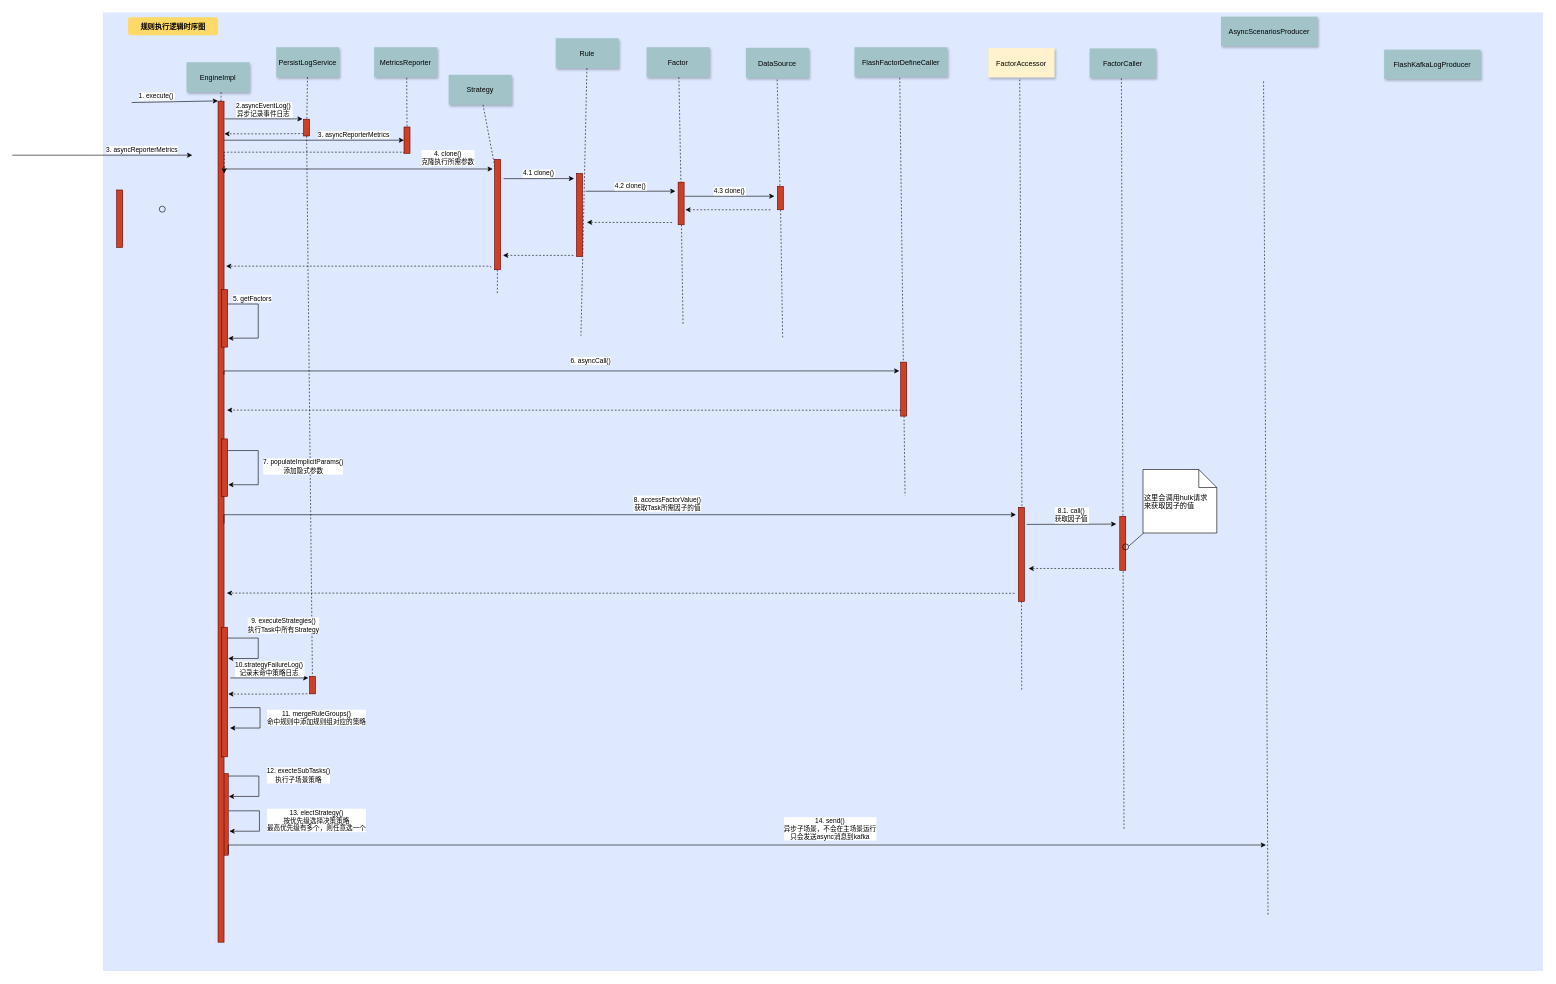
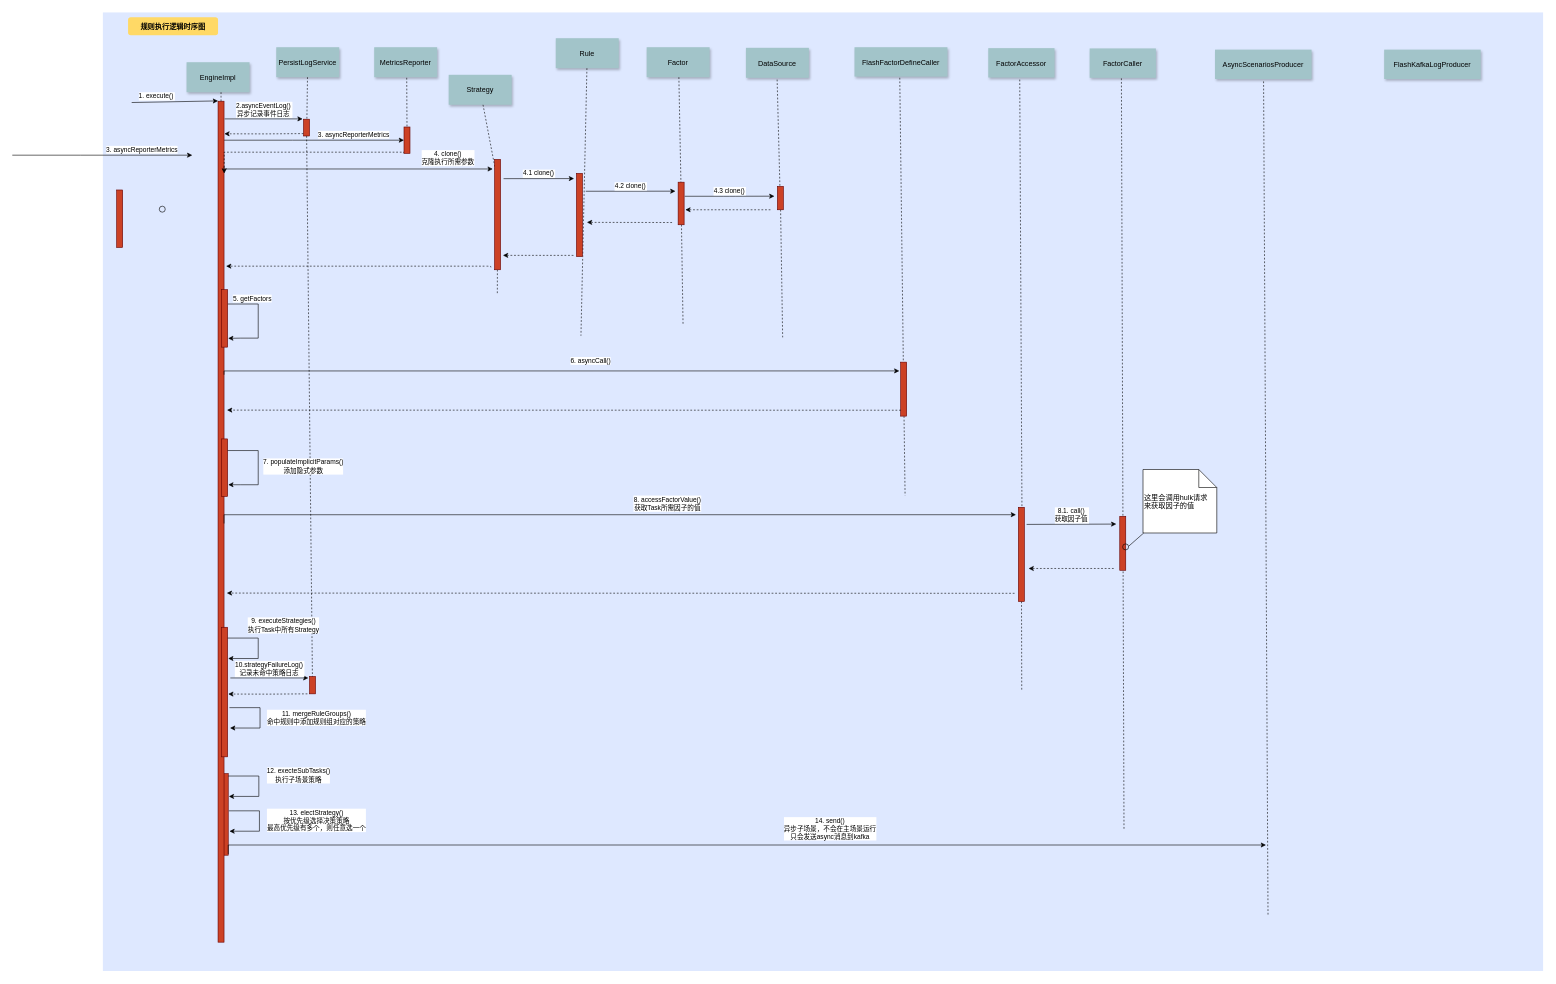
node "AsyncScenariosProducer": moved (1270, 31) -> (1264, 64)
node "FactorAccessor": fillcolor #fff2cc -> #a2c4c9
